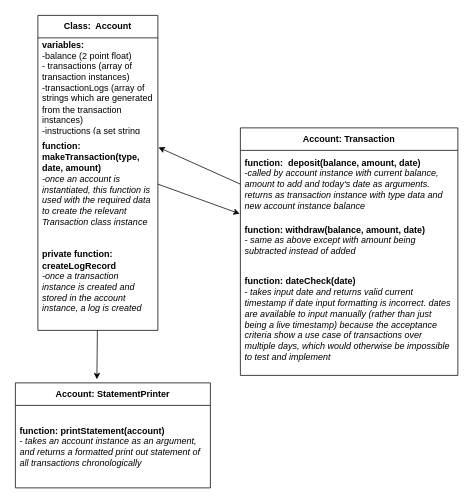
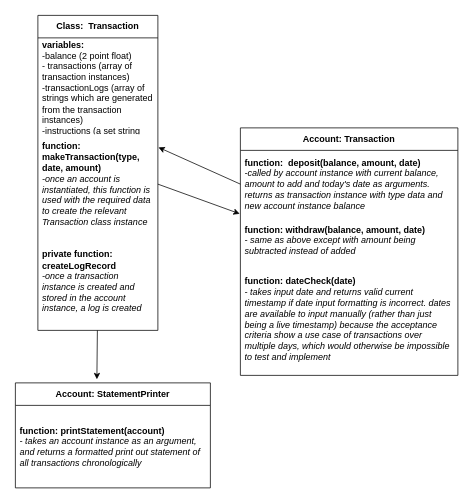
node "Class: Account": label "Class: Account" -> "Class: Transaction"
